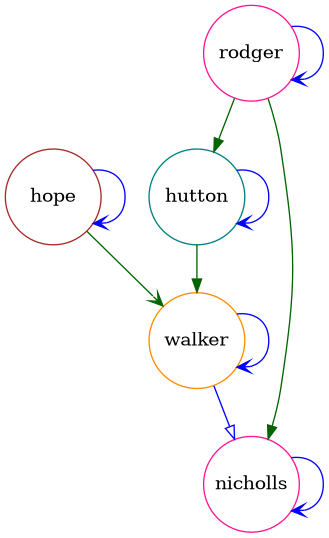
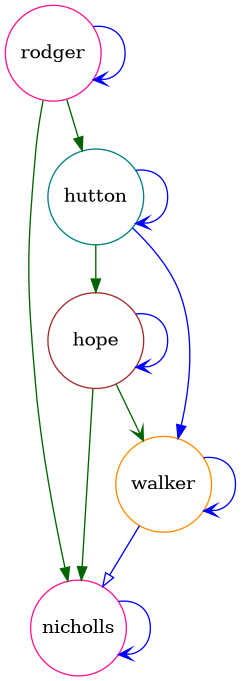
edge "hutton" -> "hope": added
edge "hutton" -> "walker": color darkgreen -> blue
edge "hope" -> "nicholls": added
